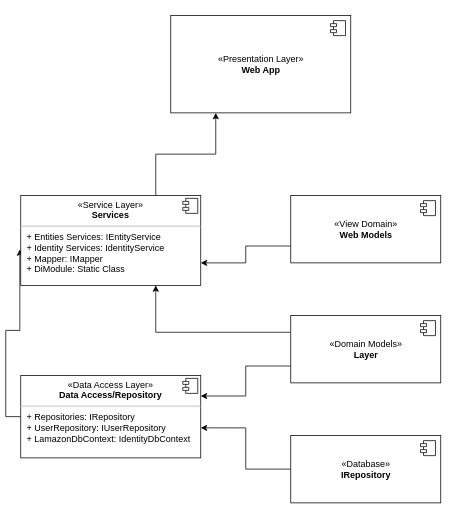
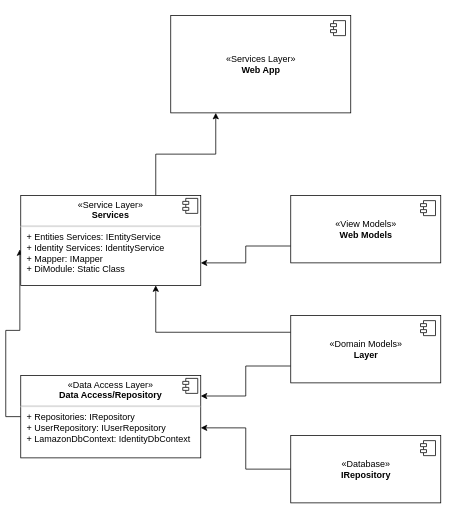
node "«Presentation Layer» Web App": label "«Presentation Layer» Web App" -> "«Services Layer» Web App"
node "«View Domain» Web Models": label "«View Domain» Web Models" -> "«View Models» Web Models"
